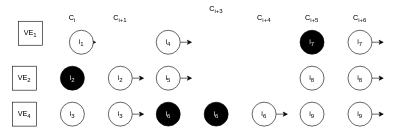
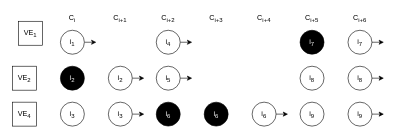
node "Ci+3": moved (216, 9) -> (216, 18)
node "Ci+2": added
node "i1": moved (81, 42) -> (72, 42)
